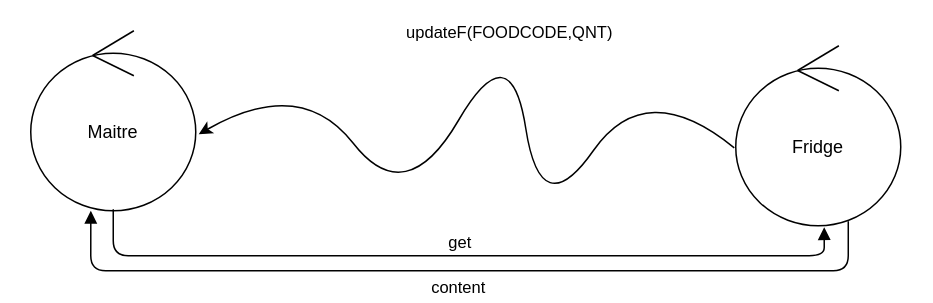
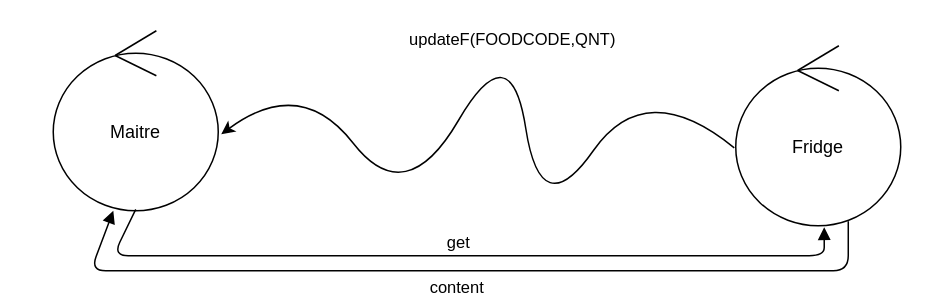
node "Maitre": moved (113, 121) -> (136, 121)
